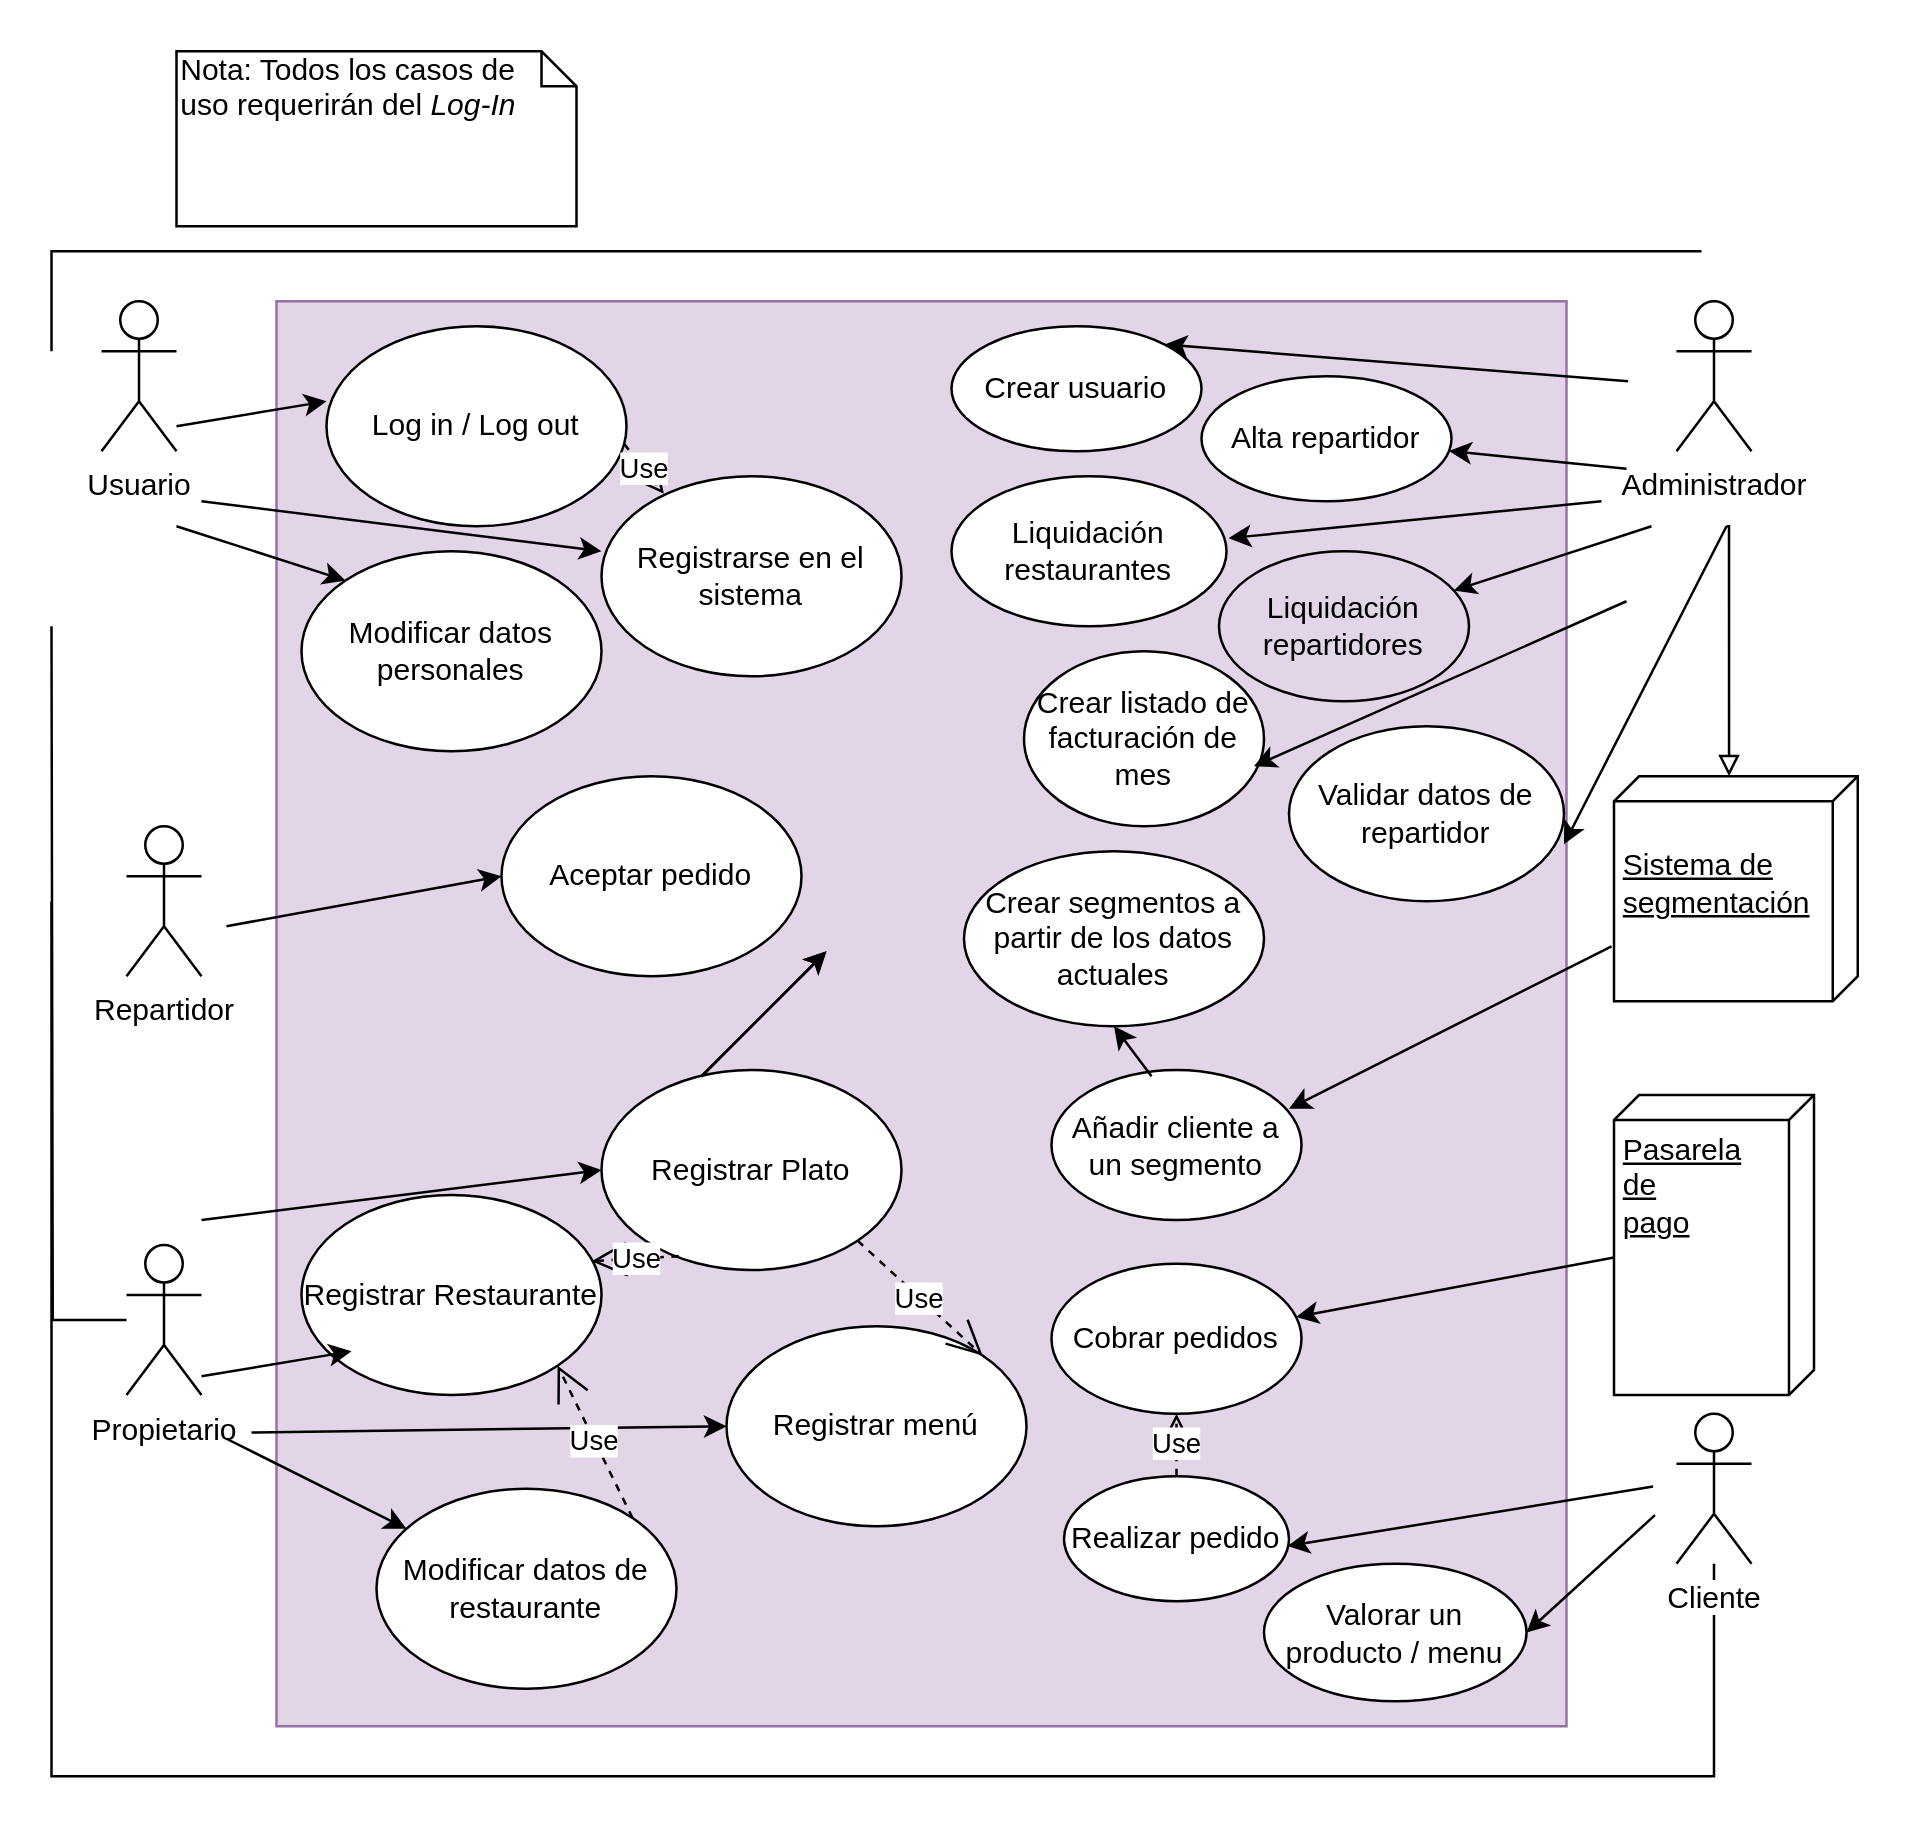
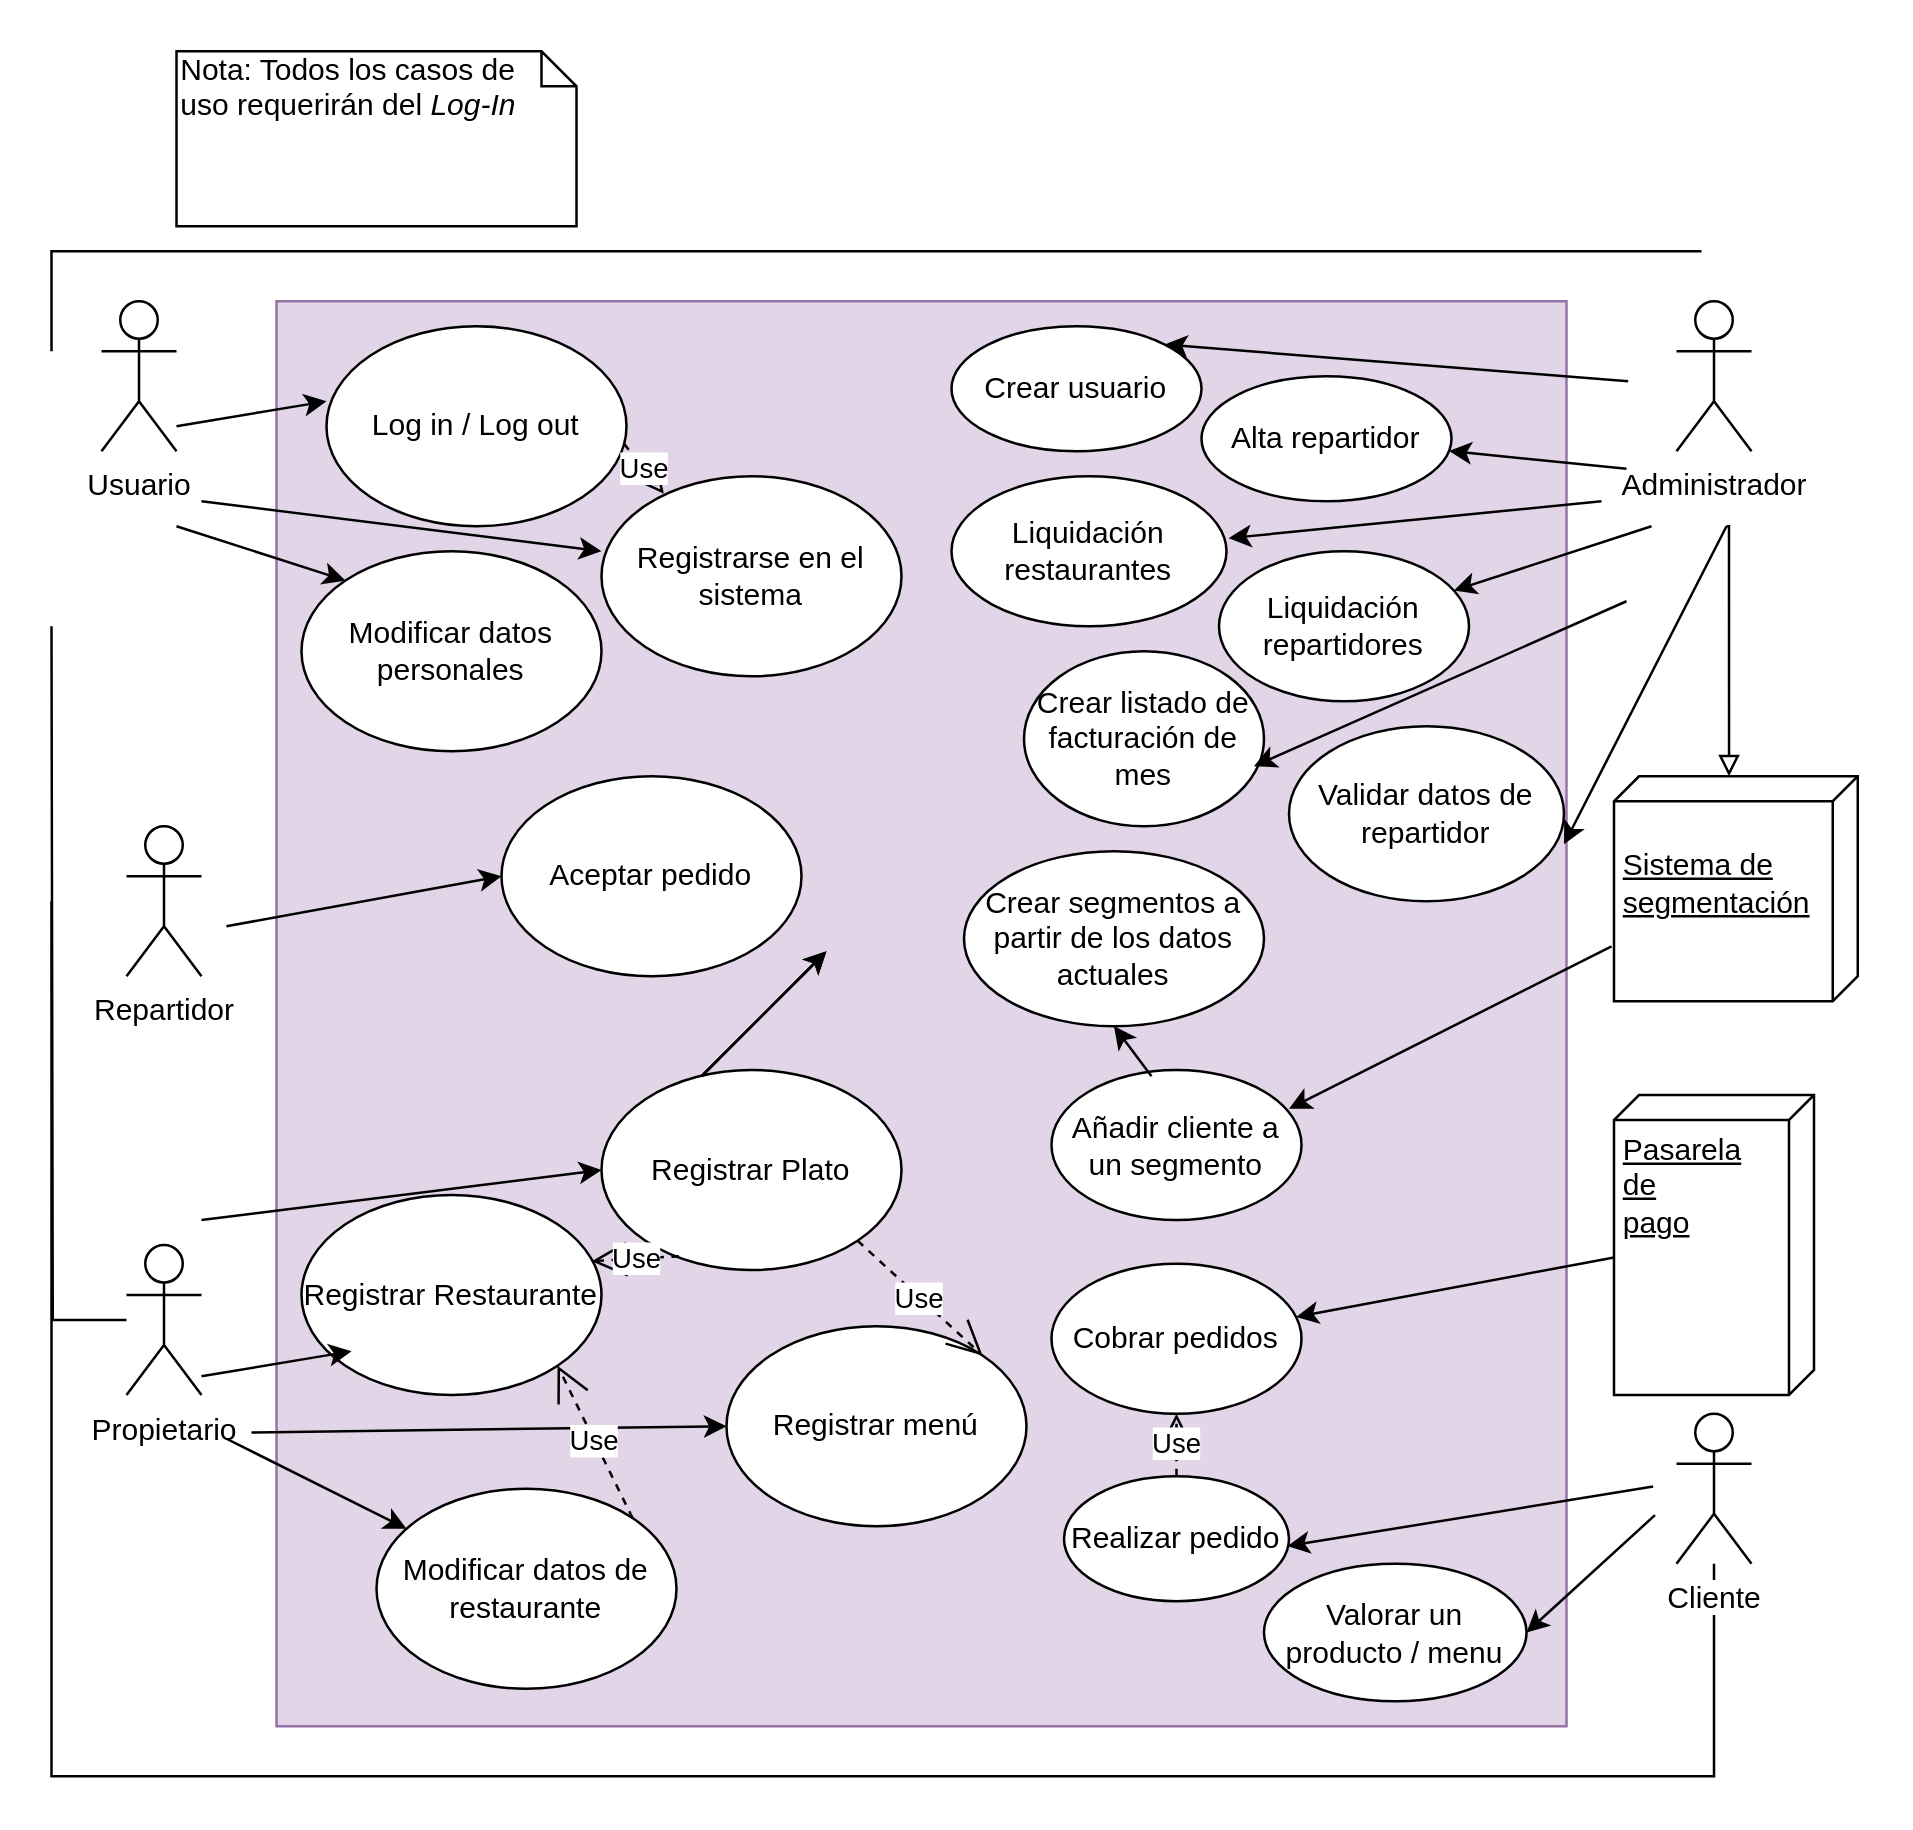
node "Liquidación repartidores": fillcolor #e1d5e7 -> #ffffff
